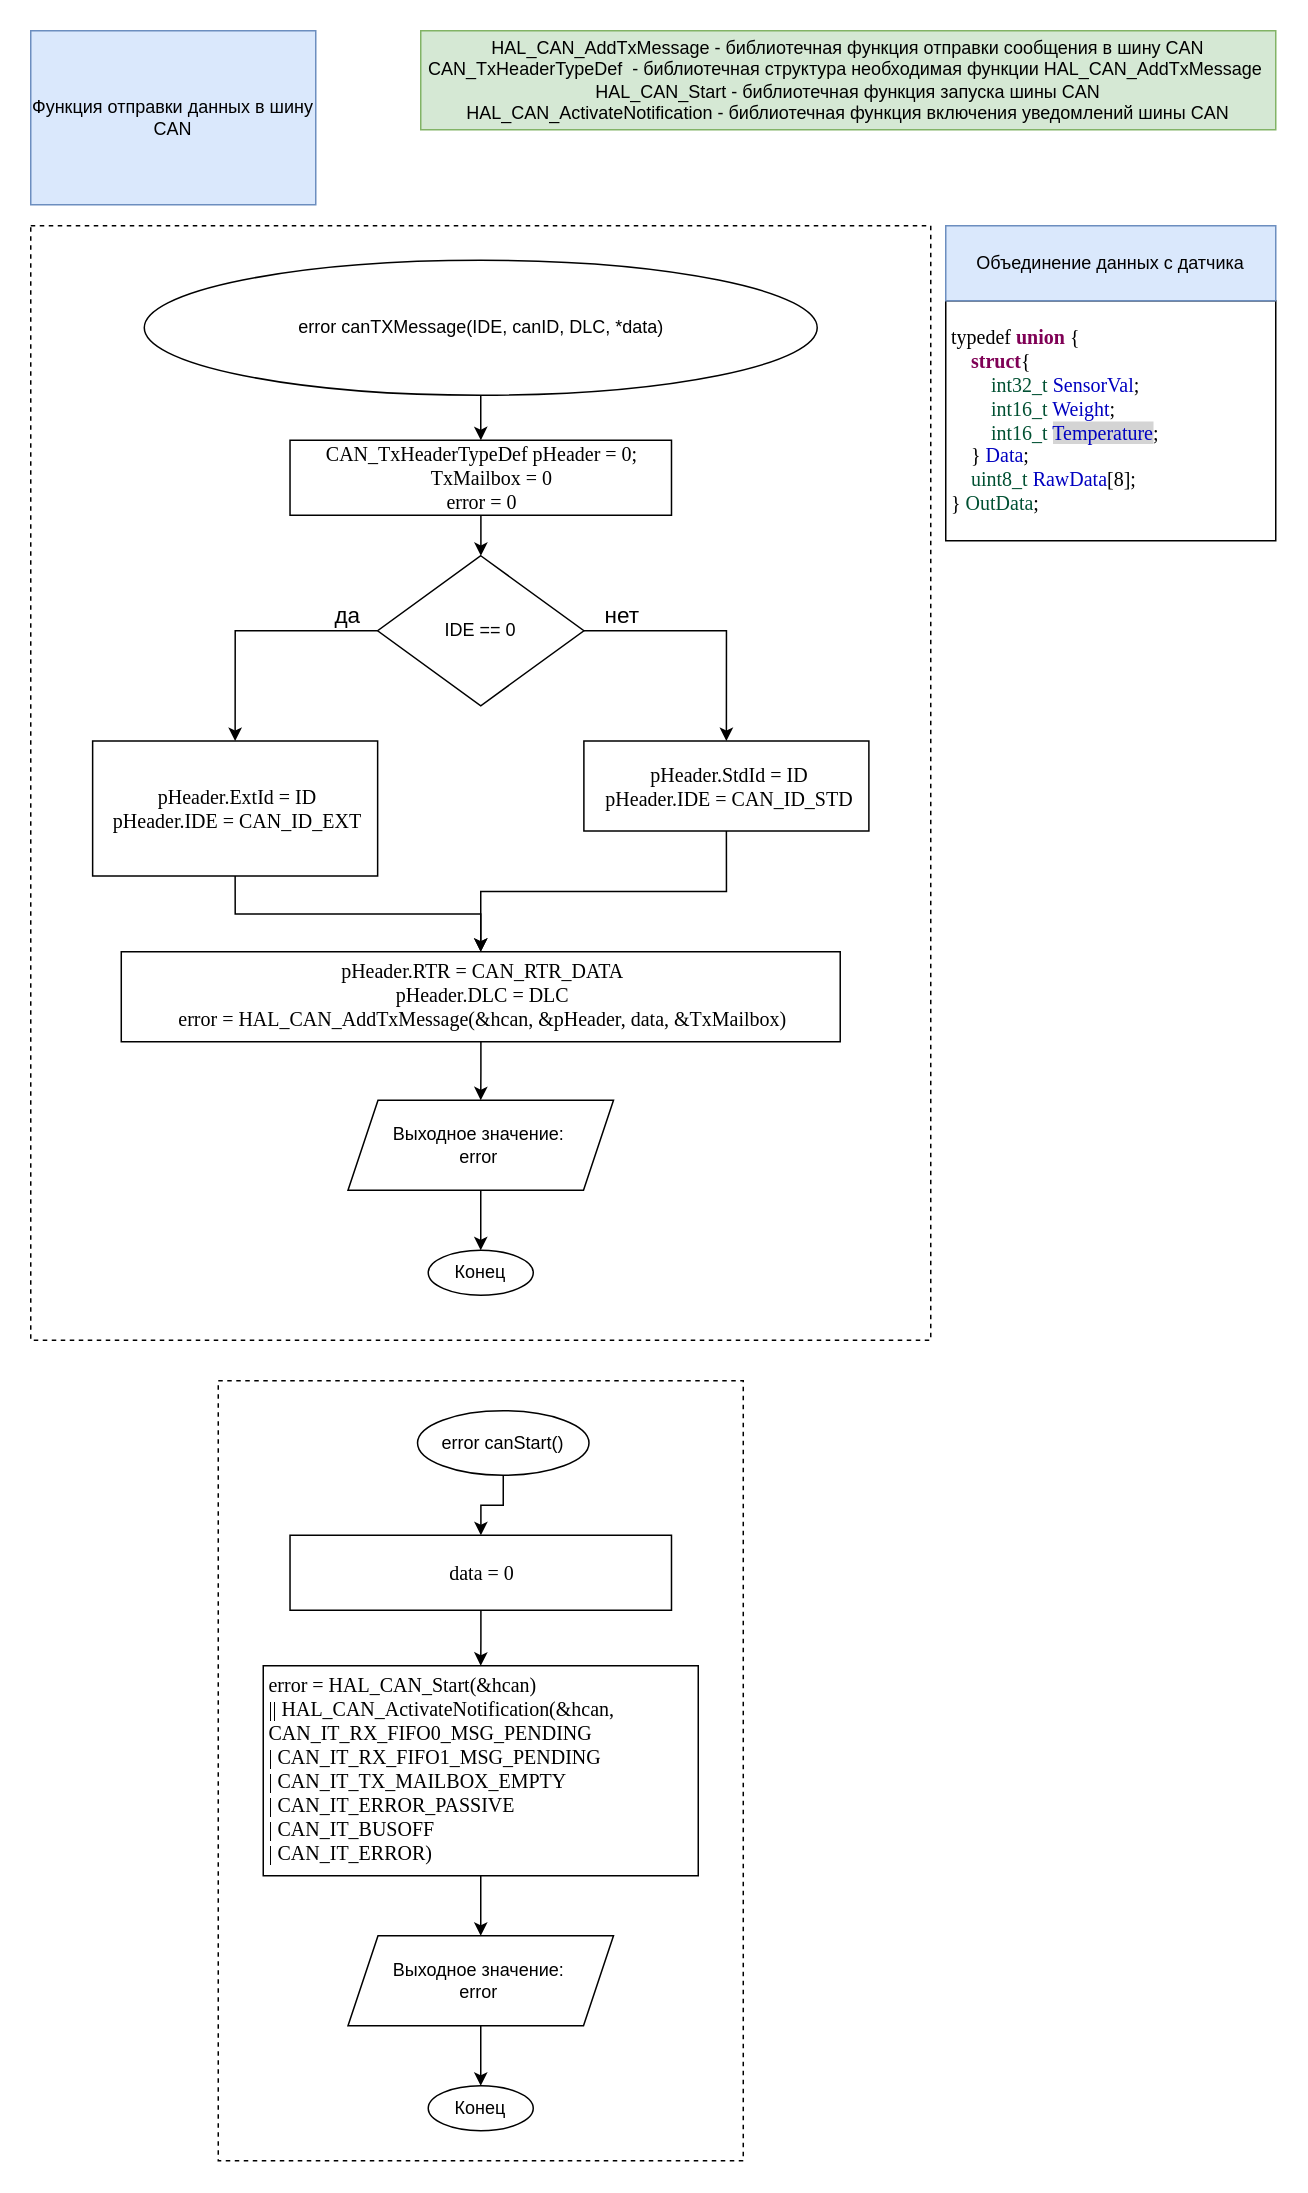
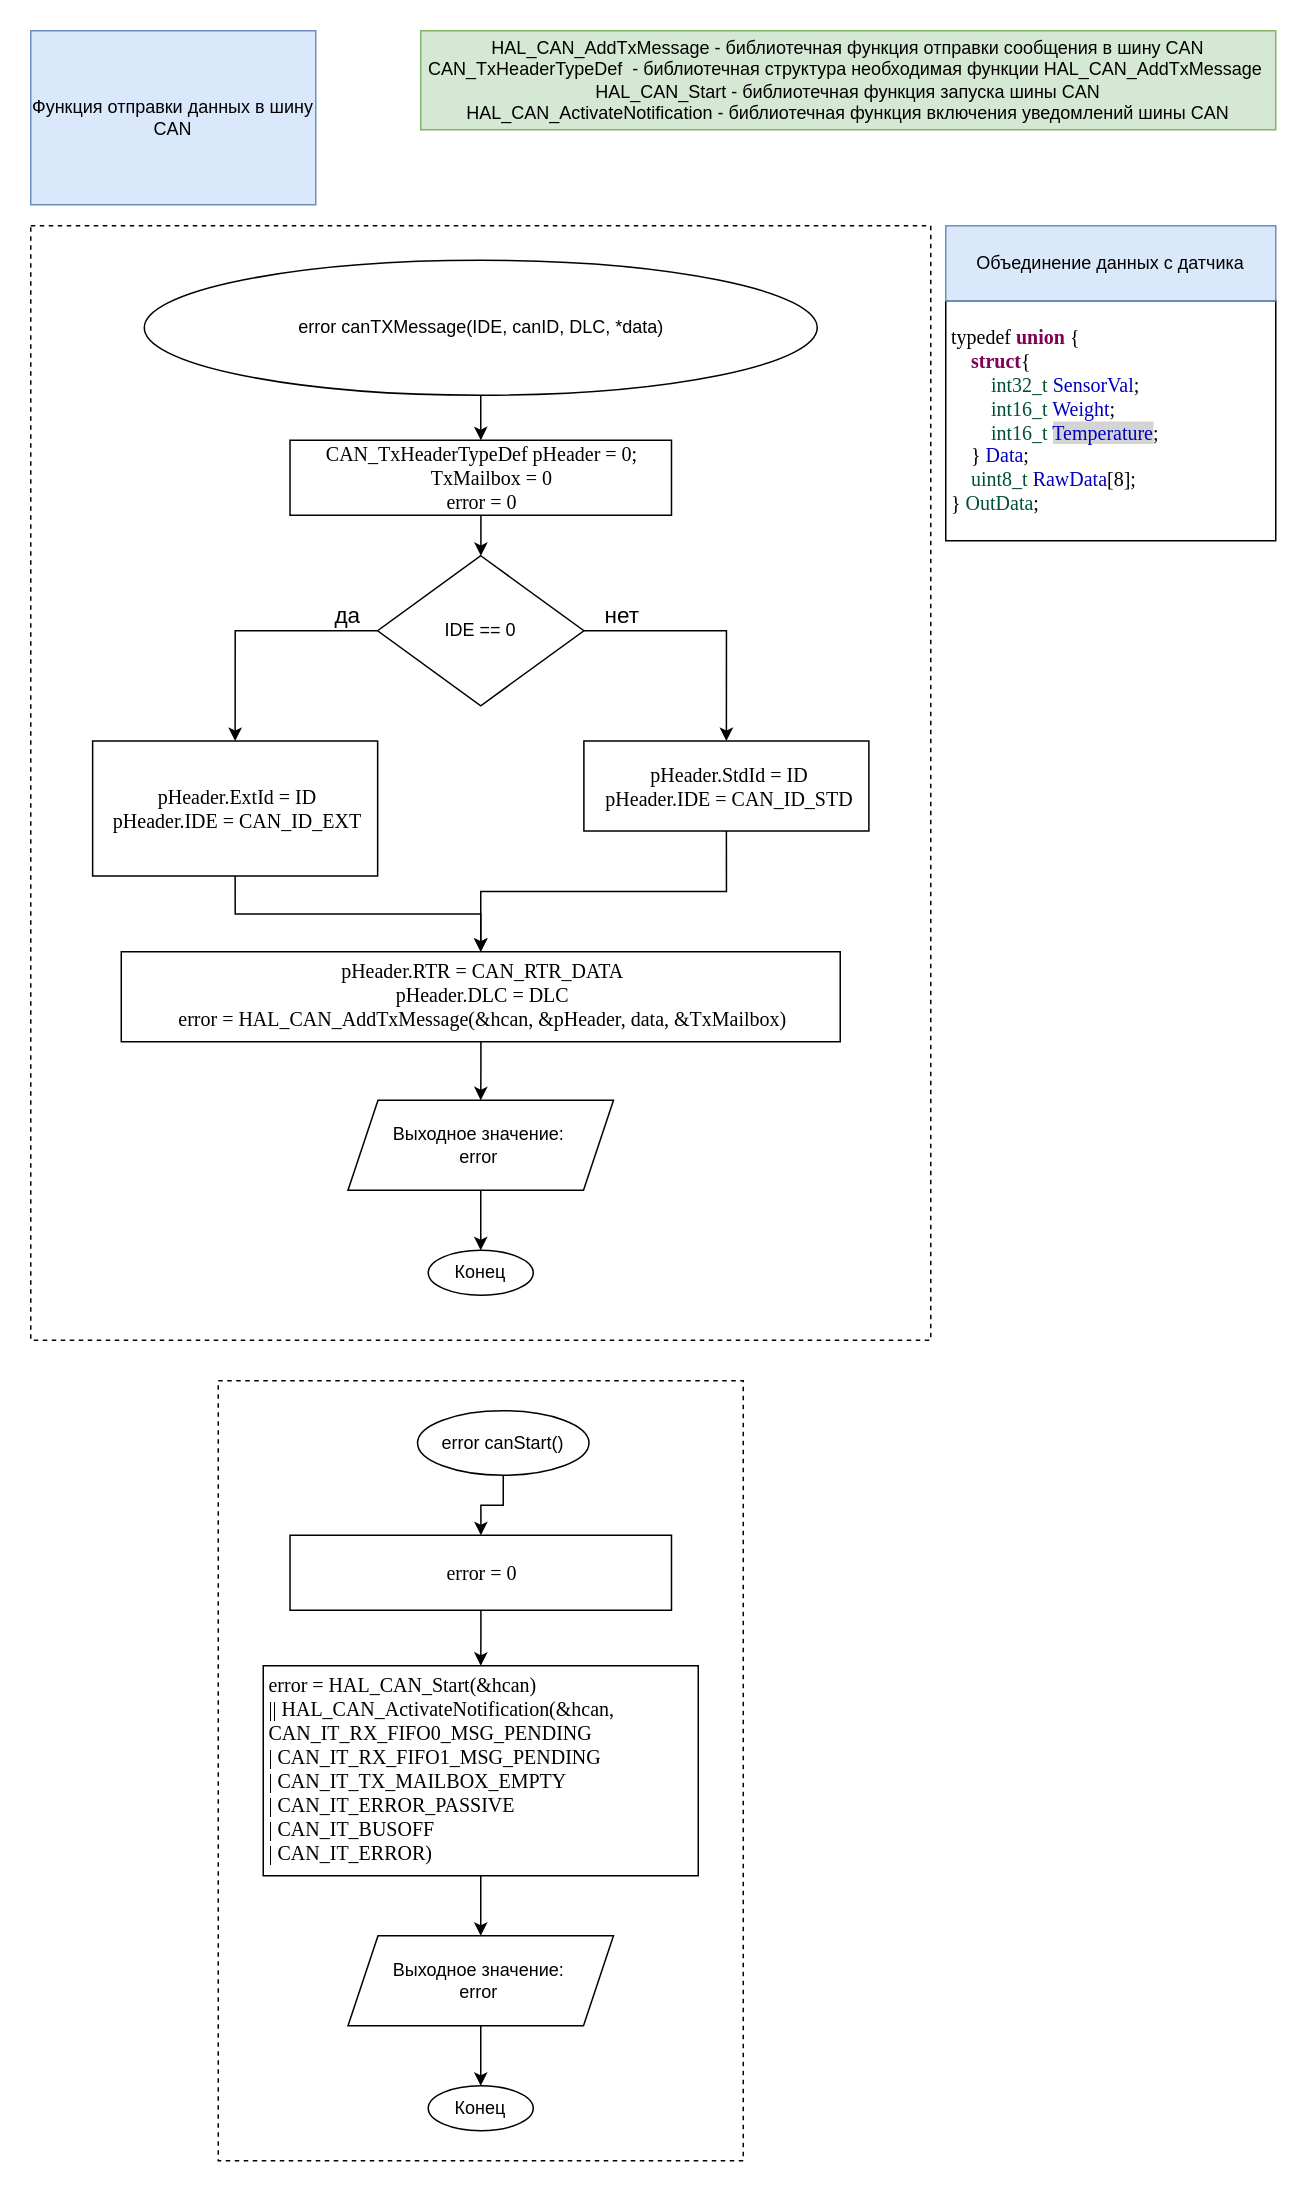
node "data = 0": label "data = 0" -> "error = 0"
